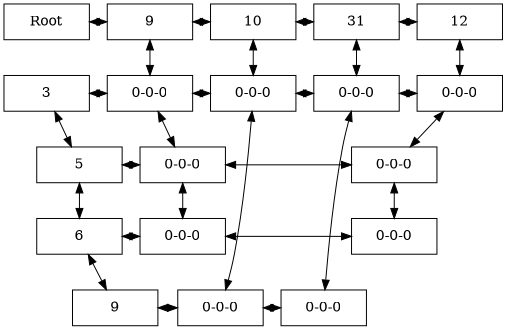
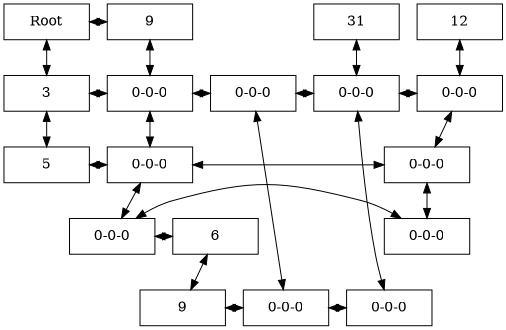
node "10": removed
edge "31" -- "12": removed
edge "Root" -- "3": added
edge "5" -- "6": removed
